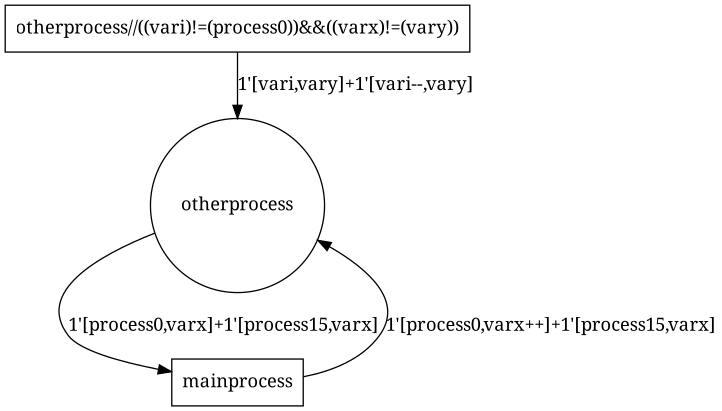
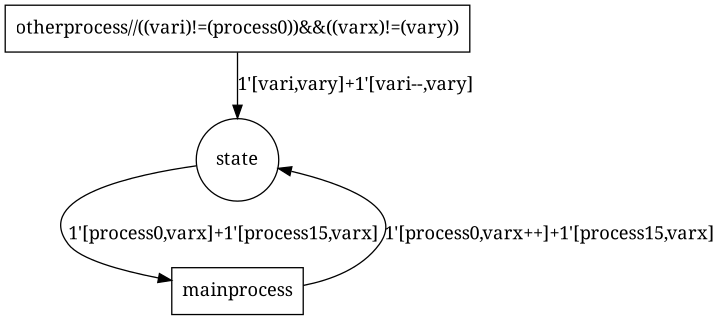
node "otherprocess": label "otherprocess" -> "state"
